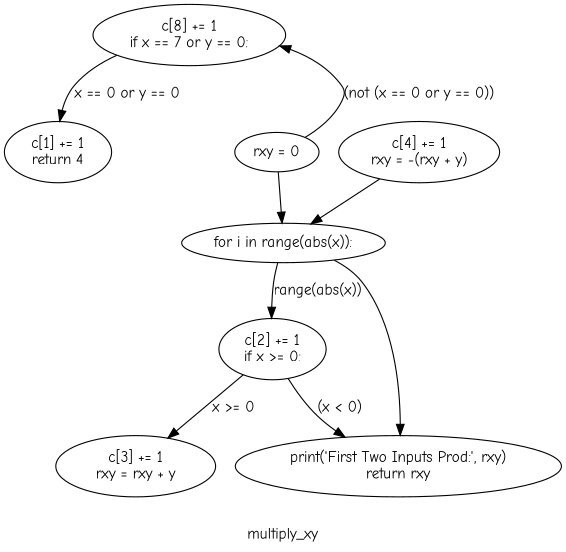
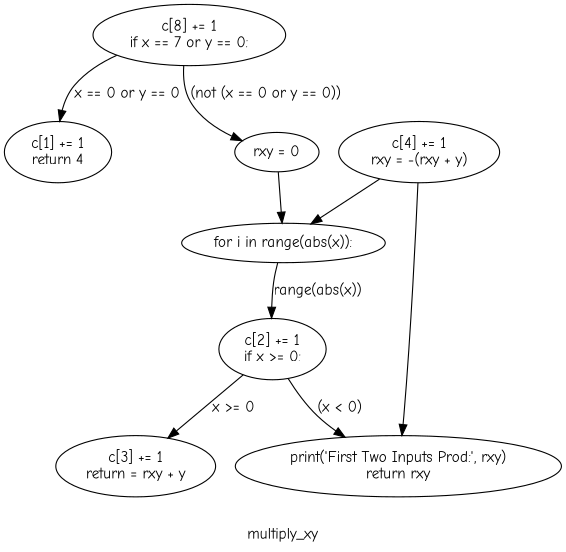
edge "rxy = 0" -> "c[8] += 1 if x == 7 or y == 0:": reversed
edge "for i in range(abs(x)):" -> "print('First Two Inputs Prod:', rxy) return rxy": now "c[4] += 1 rxy = -(rxy + y)" -> "print('First Two Inputs Prod:', rxy) return rxy"
node "c[3] += 1 rxy = rxy + y": label "c[3] += 1 rxy = rxy + y" -> "c[3] += 1 return = rxy + y"
